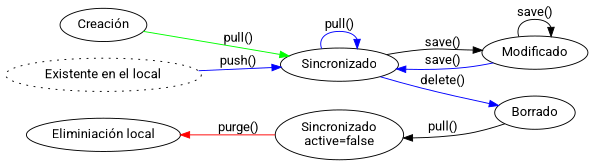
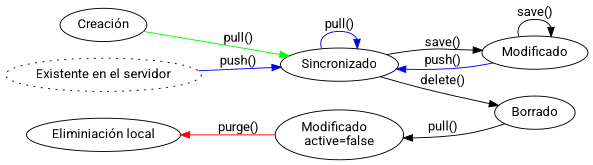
edge "Modificado" -> "Sincronizado": label "save()" -> "push()"
node "Existente en el local": label "Existente en el local" -> "Existente en el servidor"
edge "Sincronizado" -> "Borrado": color blue -> black
node "Sincronizado active=false": label "Sincronizado active=false" -> "Modificado active=false"
